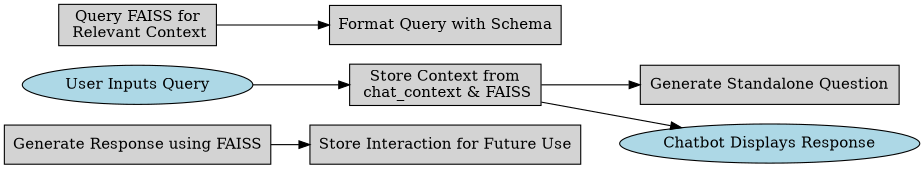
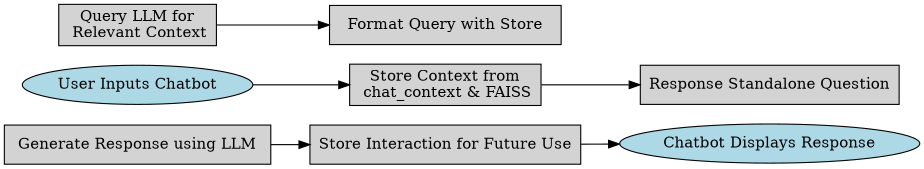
node "Query FAISS for Relevant Context": label "Query FAISS for Relevant Context" -> "Query LLM for Relevant Context"
node "Format Query with Schema": label "Format Query with Schema" -> "Format Query with Store"
node "User Inputs Query": label "User Inputs Query" -> "User Inputs Chatbot"
node "Generate Standalone Question": label "Generate Standalone Question" -> "Response Standalone Question"
edge "Store Context from chat_context & FAISS" -> "Chatbot Displays Response": now "Store Interaction for Future Use" -> "Chatbot Displays Response"
node "Generate Response using FAISS": label "Generate Response using FAISS" -> "Generate Response using LLM"
